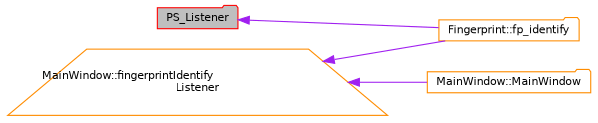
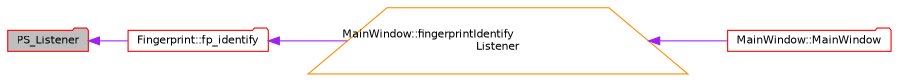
node "Fingerprint::fp_identify": color darkorange -> red
edge "Fingerprint::fp_identify" -> "MainWindow::fingerprintIdentify Listener": reversed
node "MainWindow::MainWindow": color darkorange -> red
